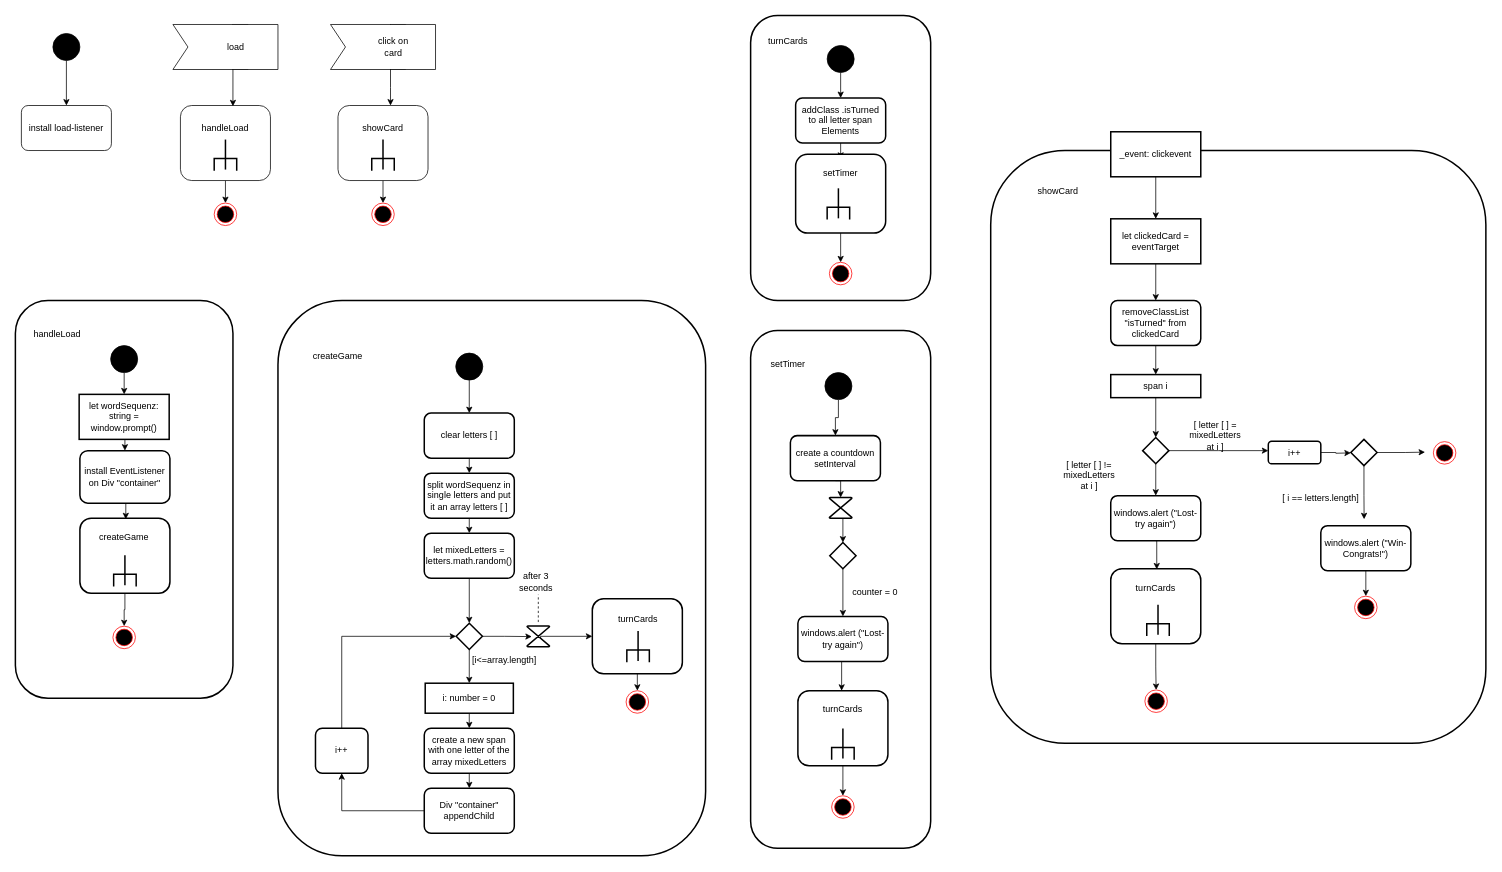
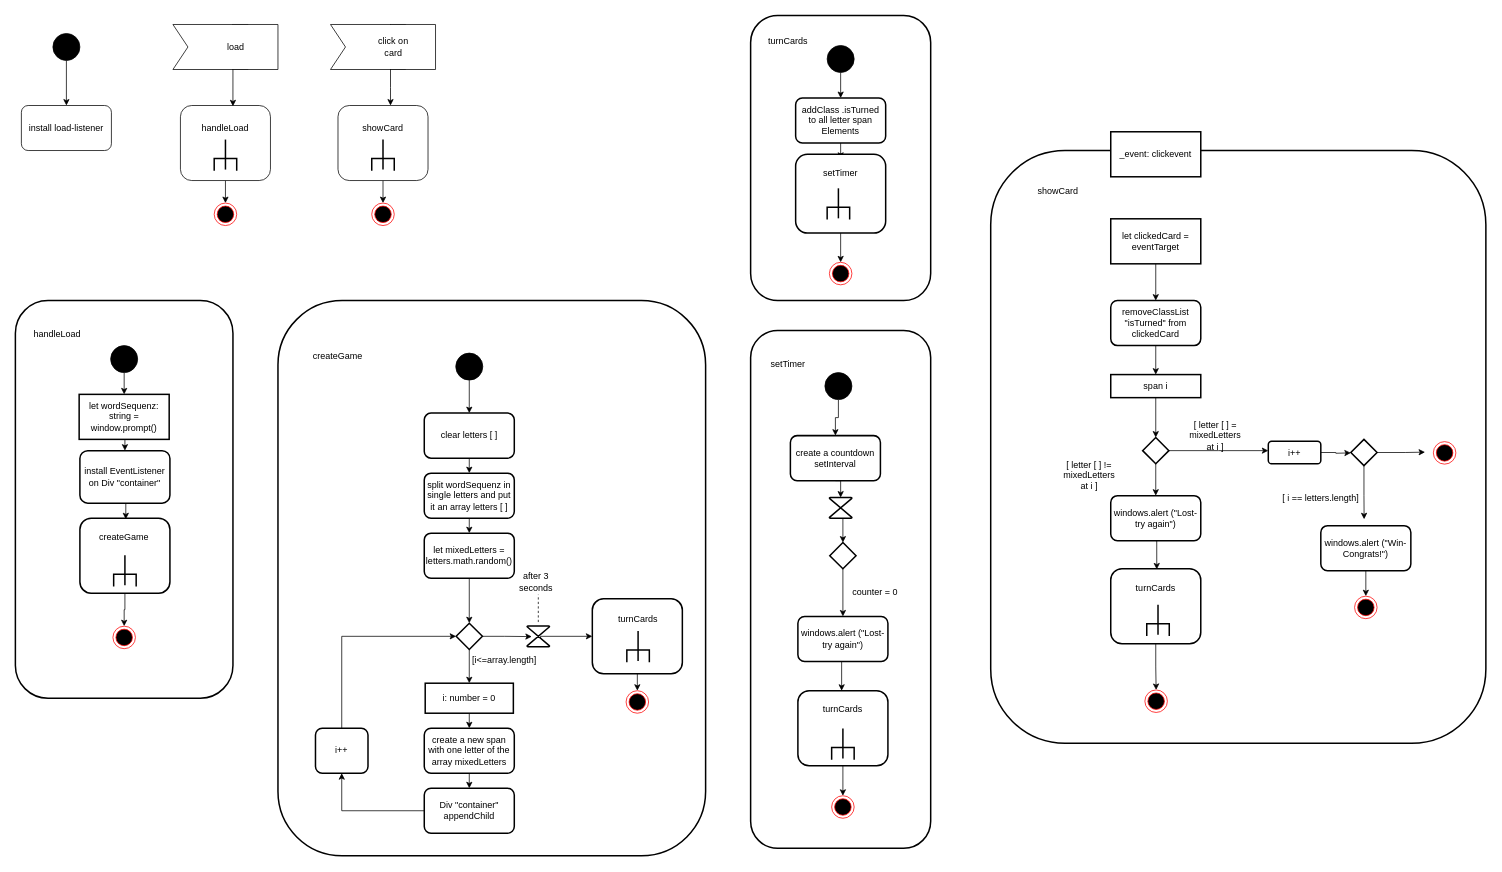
edge "_event: clickevent" -> "let clickedCard = eventTarget": removed
